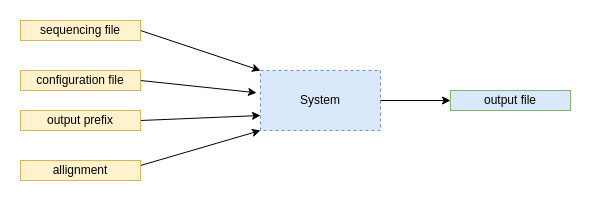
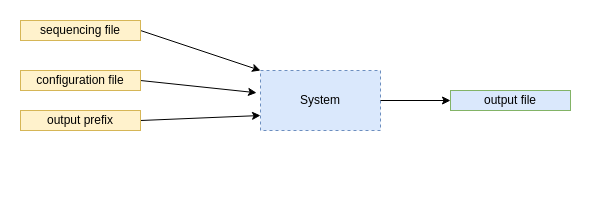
edge "allignment" -> "System": removed
node "allignment": removed
